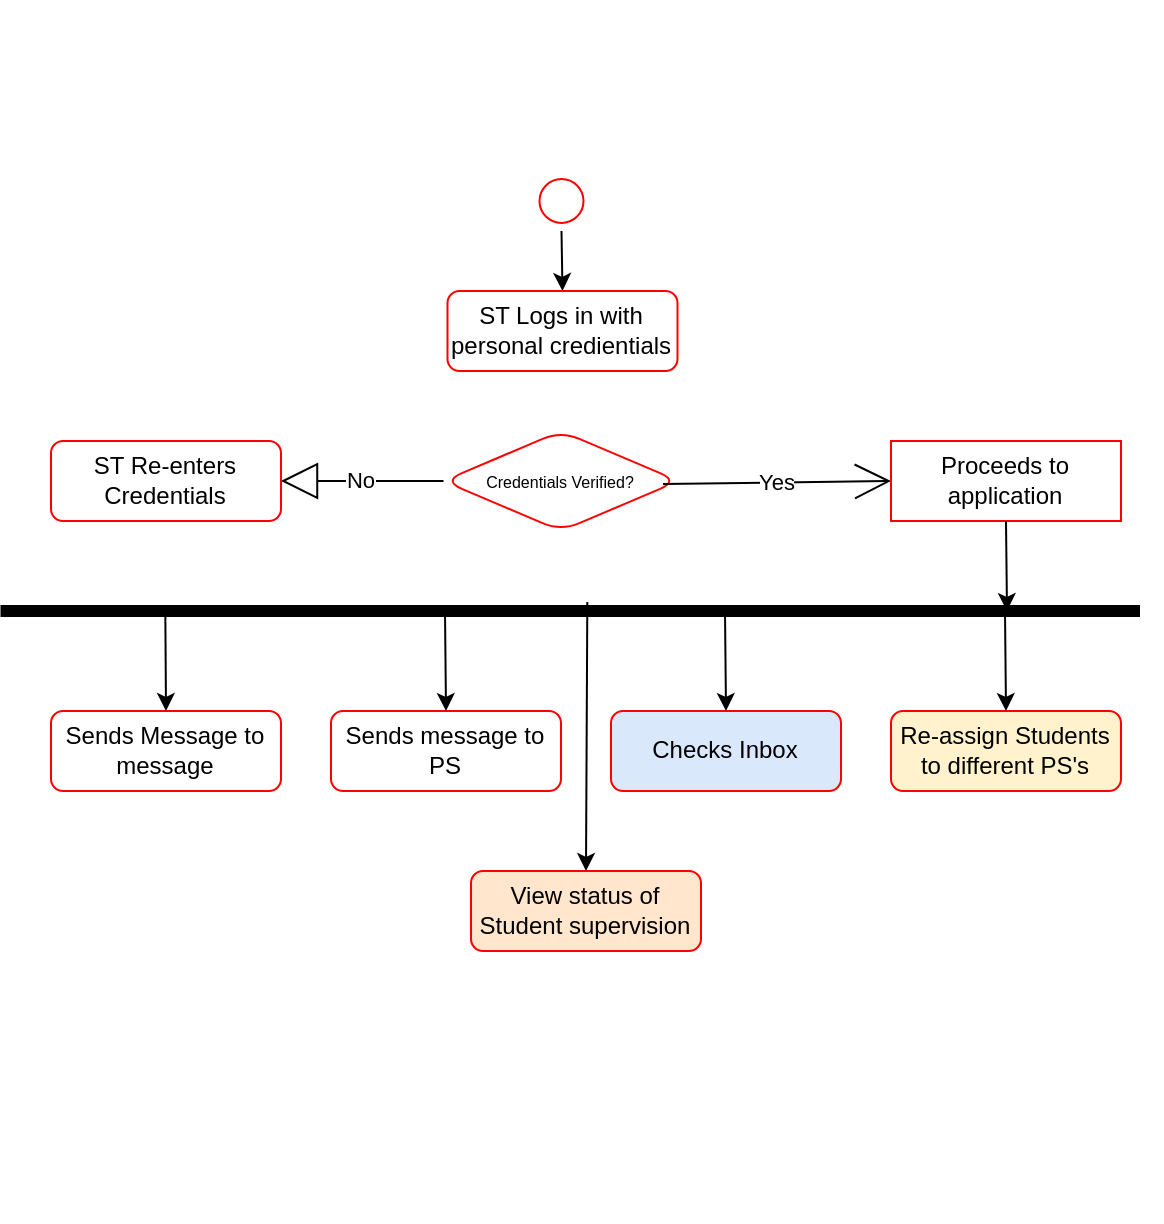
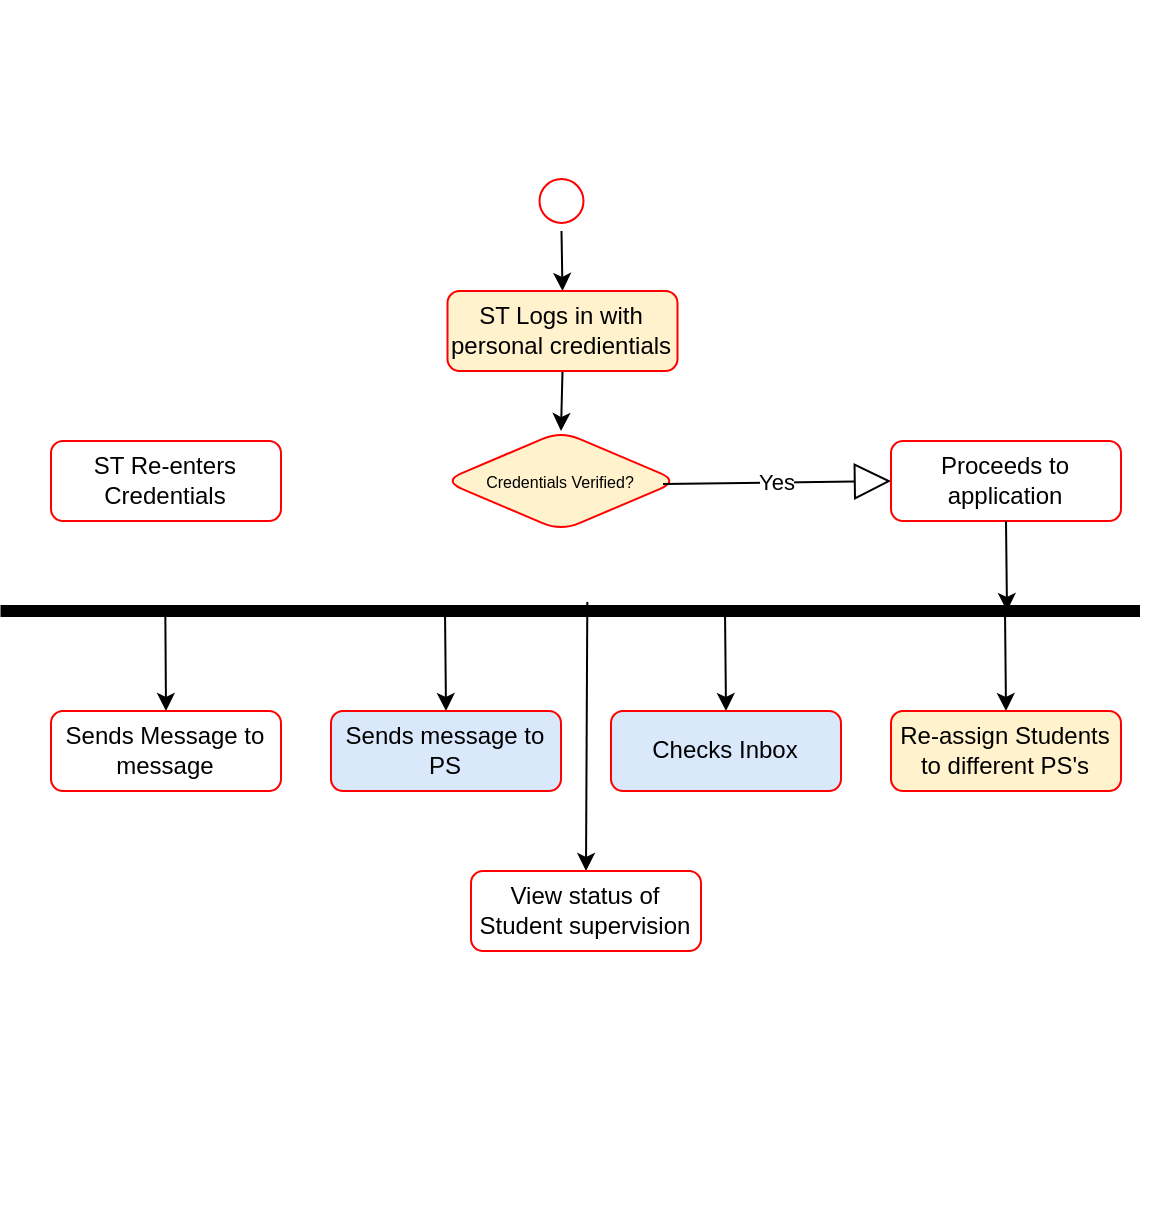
node "ST Logs in with personal credientials": fillcolor #ffffff -> #fff2cc
edge "ST Logs in with personal credientials" -> "Credentials Verified?": added
edge "Credentials Verified?" -> "ST Re-enters Credentials": removed, label "No"
node "Credentials Verified?": fillcolor #ffffff -> #fff2cc
edge "Credentials Verified?" -> "Proceeds to application": arrowhead open -> block
node "Proceeds to application": shape rectangle -> rounded rectangle
node "Sends message to PS": fillcolor #ffffff -> #dae8fc
node "View status of Student supervision": fillcolor #ffe6cc -> #ffffff
